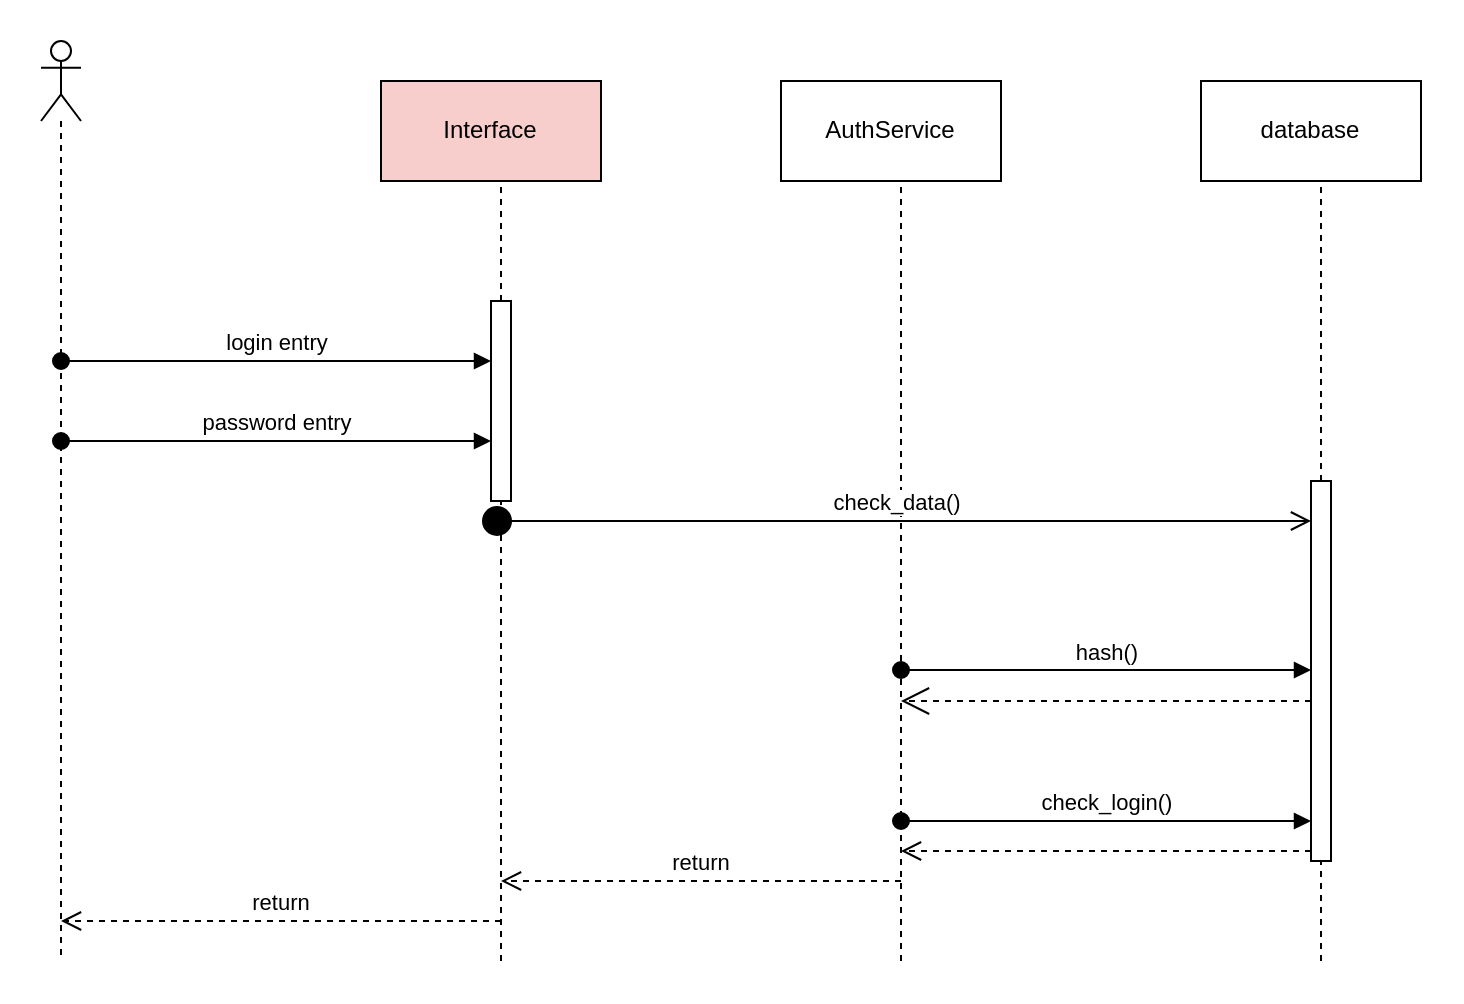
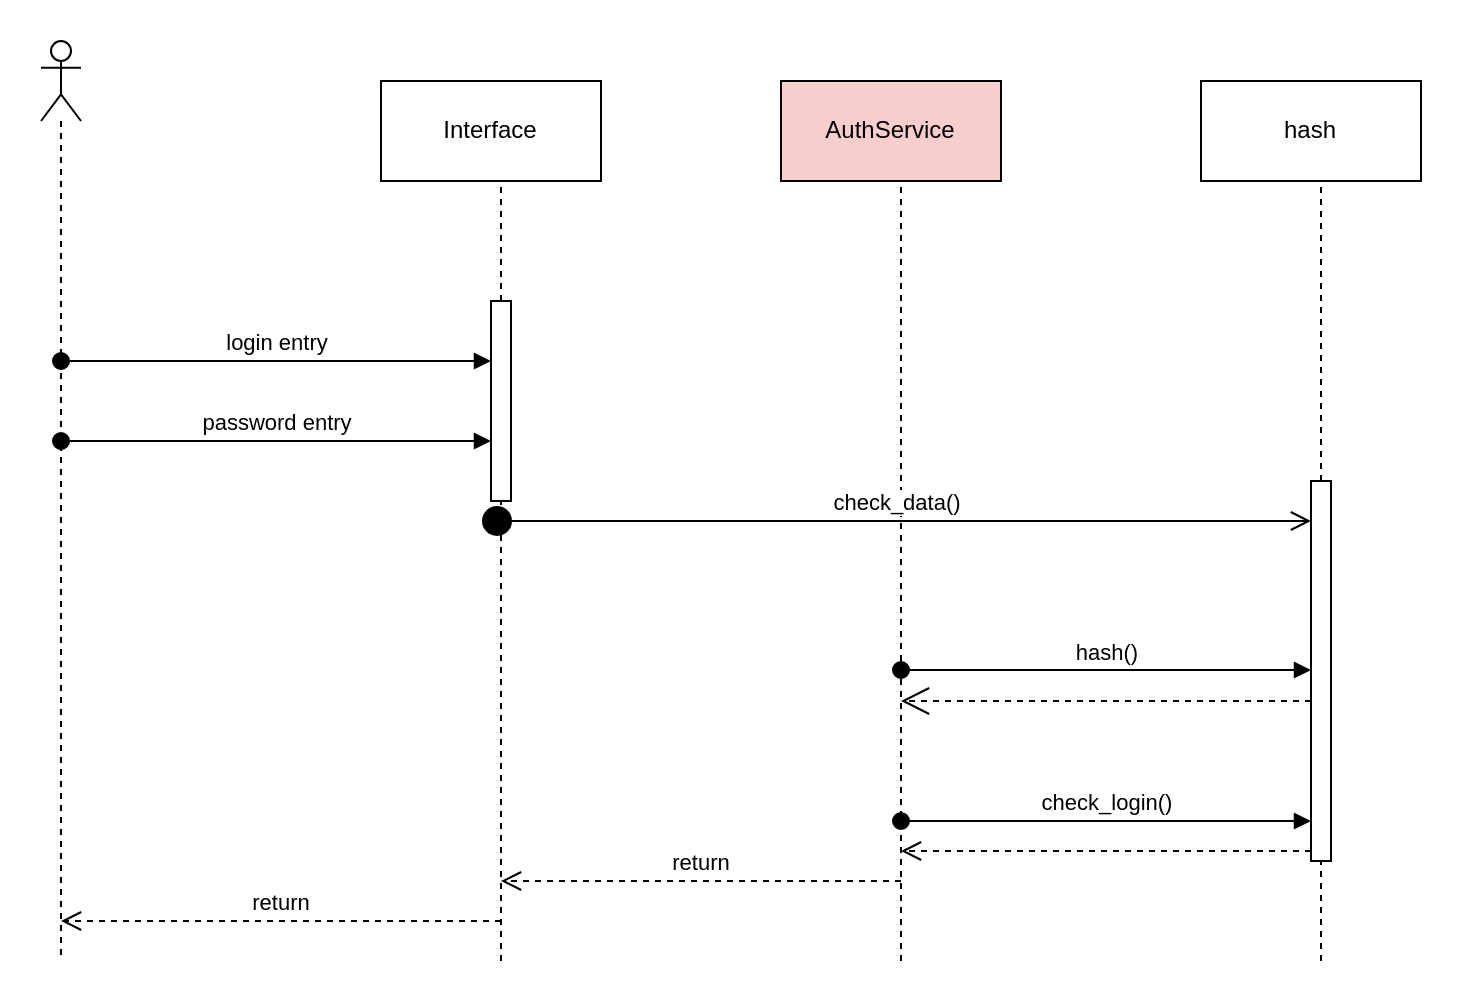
node "Interface": fillcolor #f8cecc -> #ffffff
node "AuthService": fillcolor #ffffff -> #f8cecc
node "database": label "database" -> "hash"
